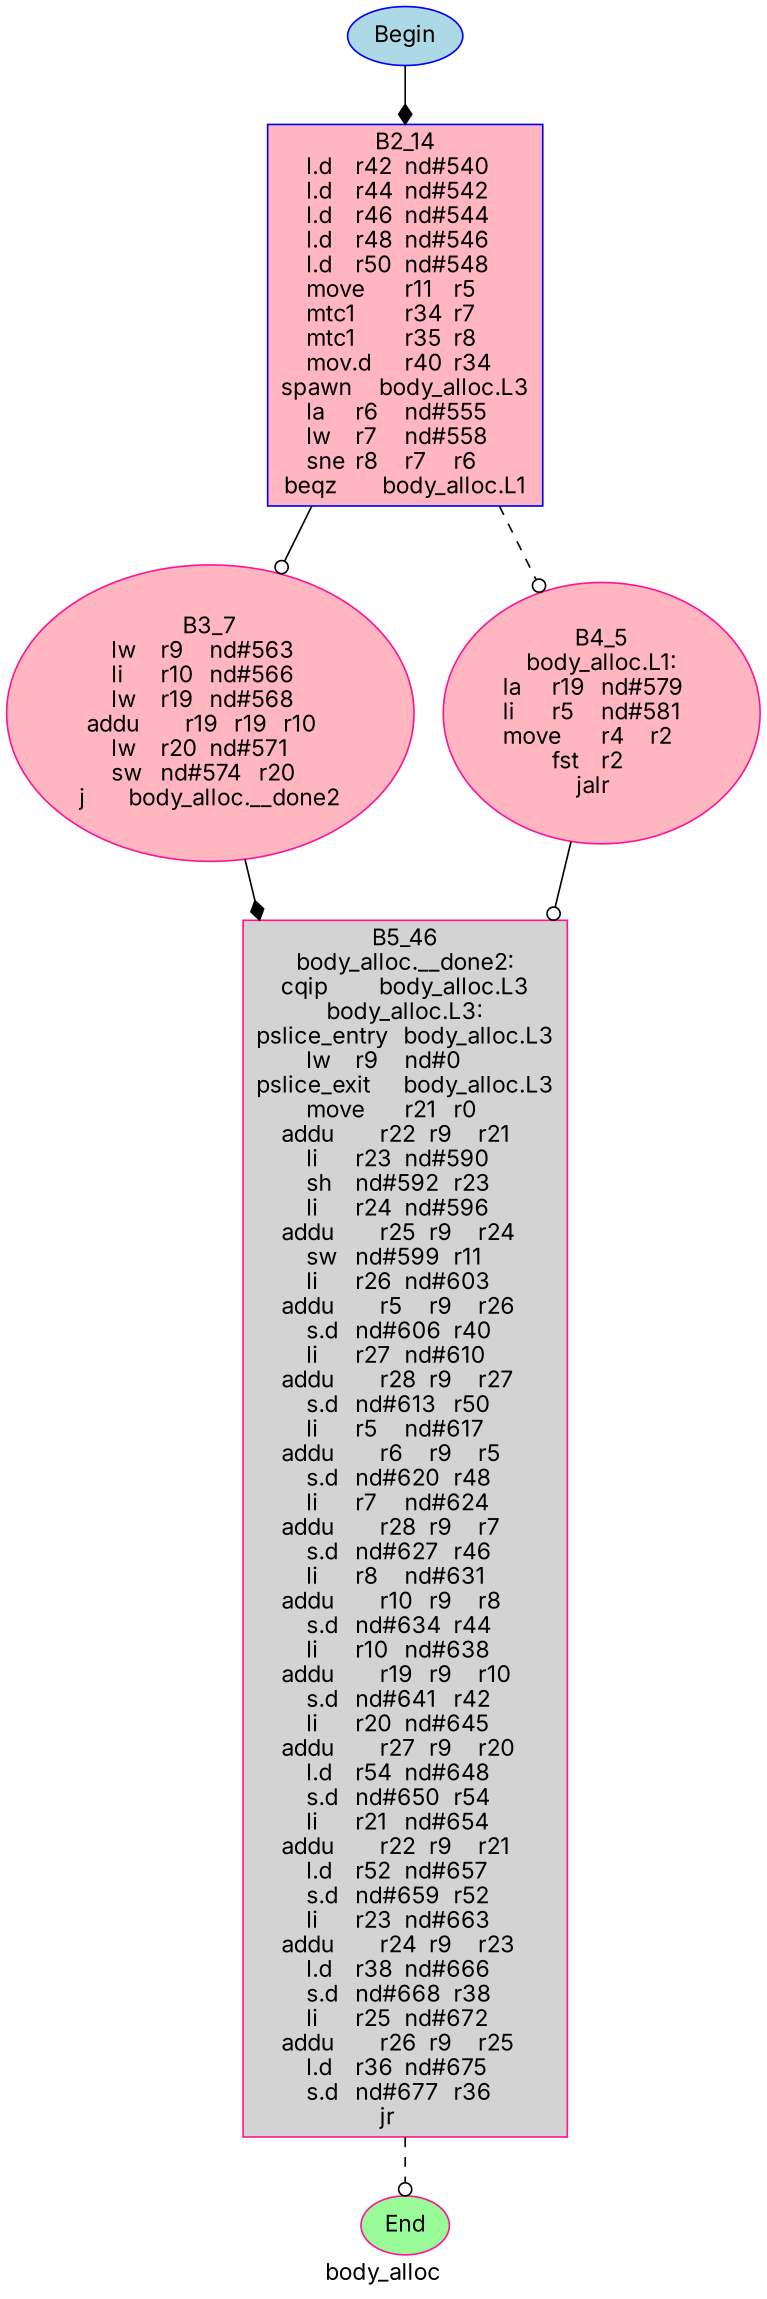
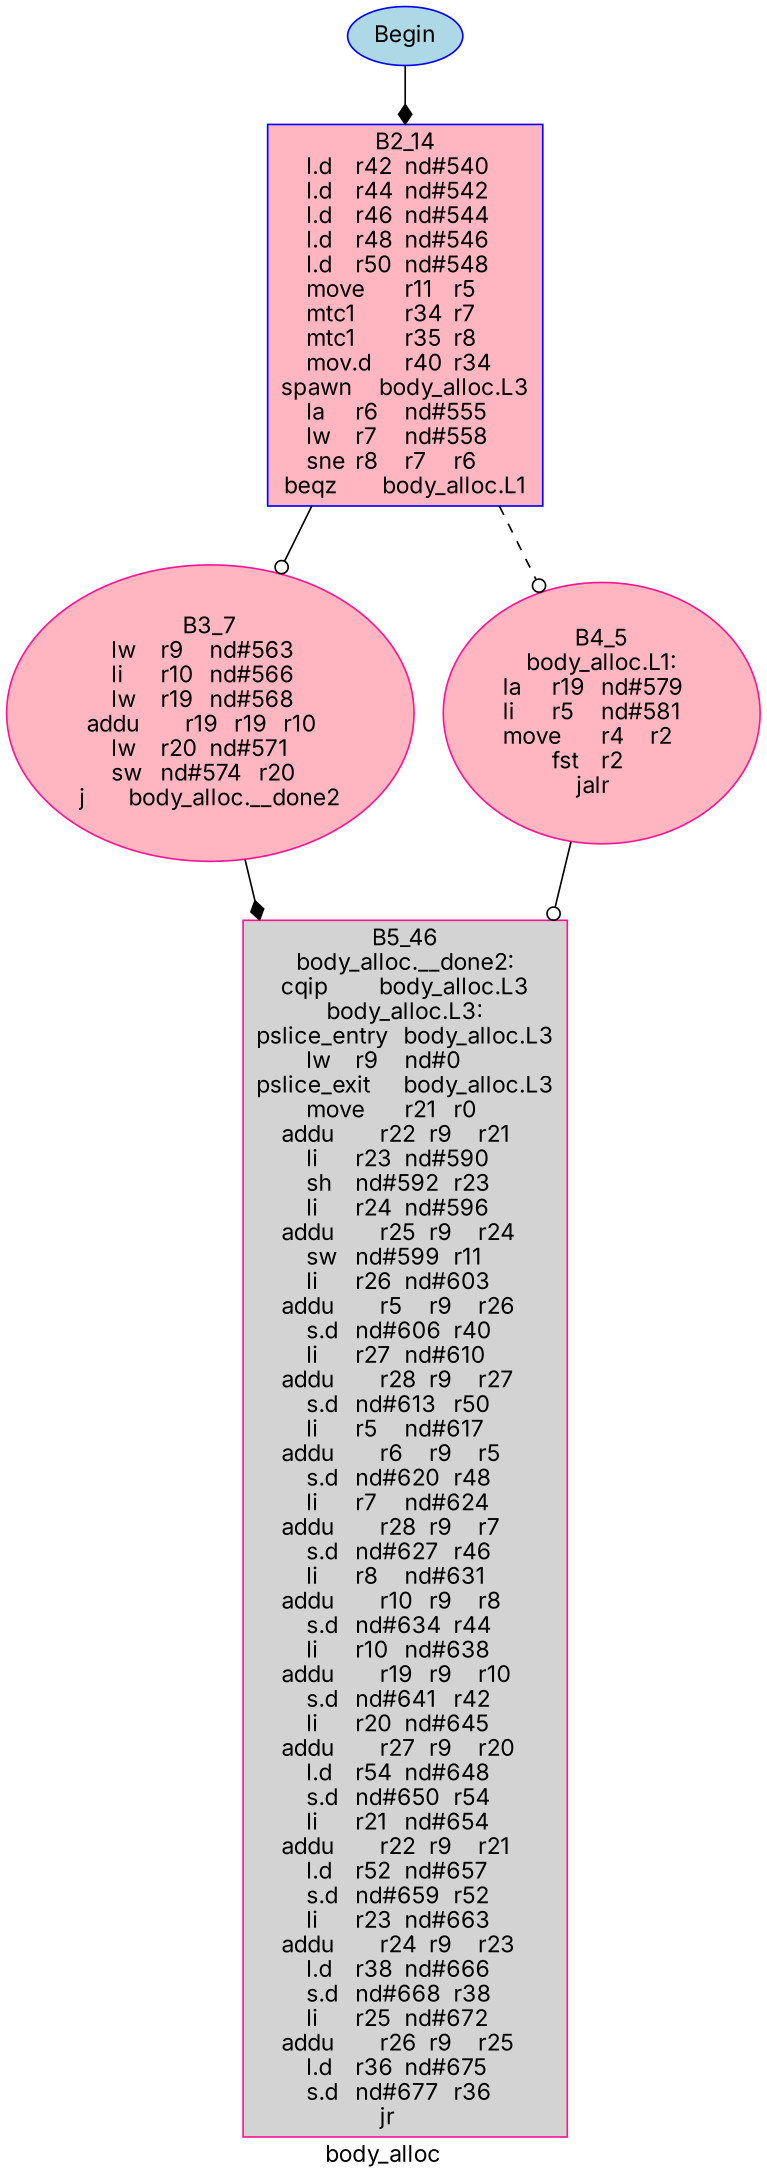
node "End": removed
